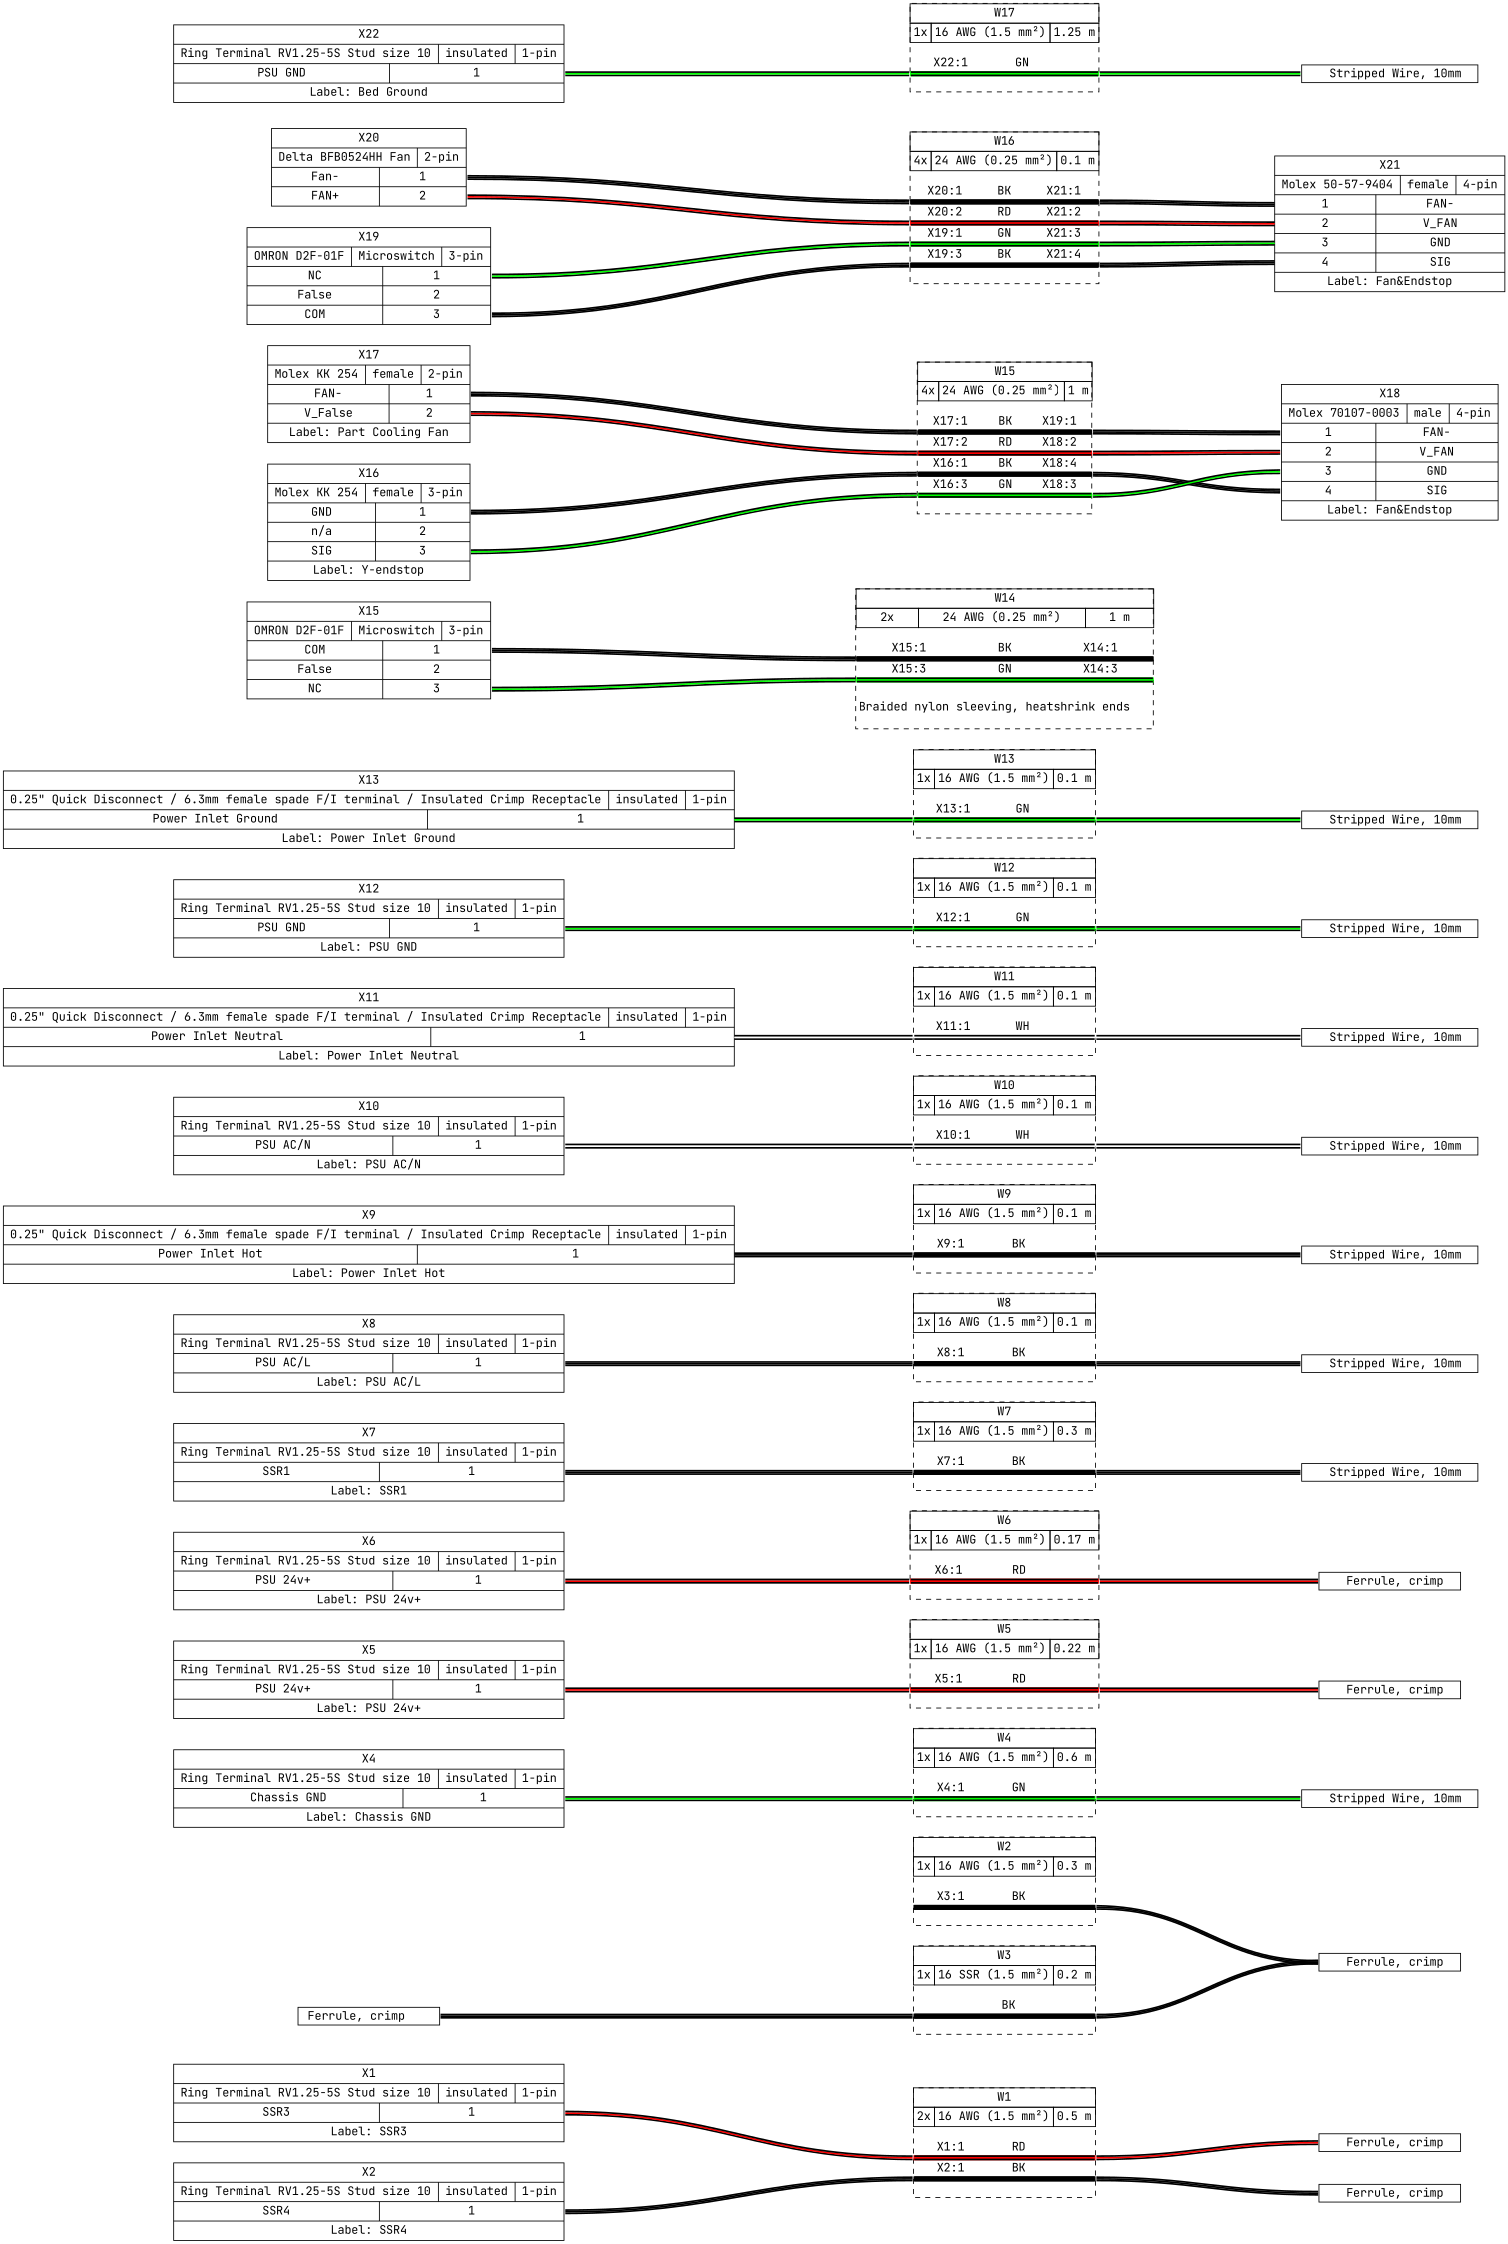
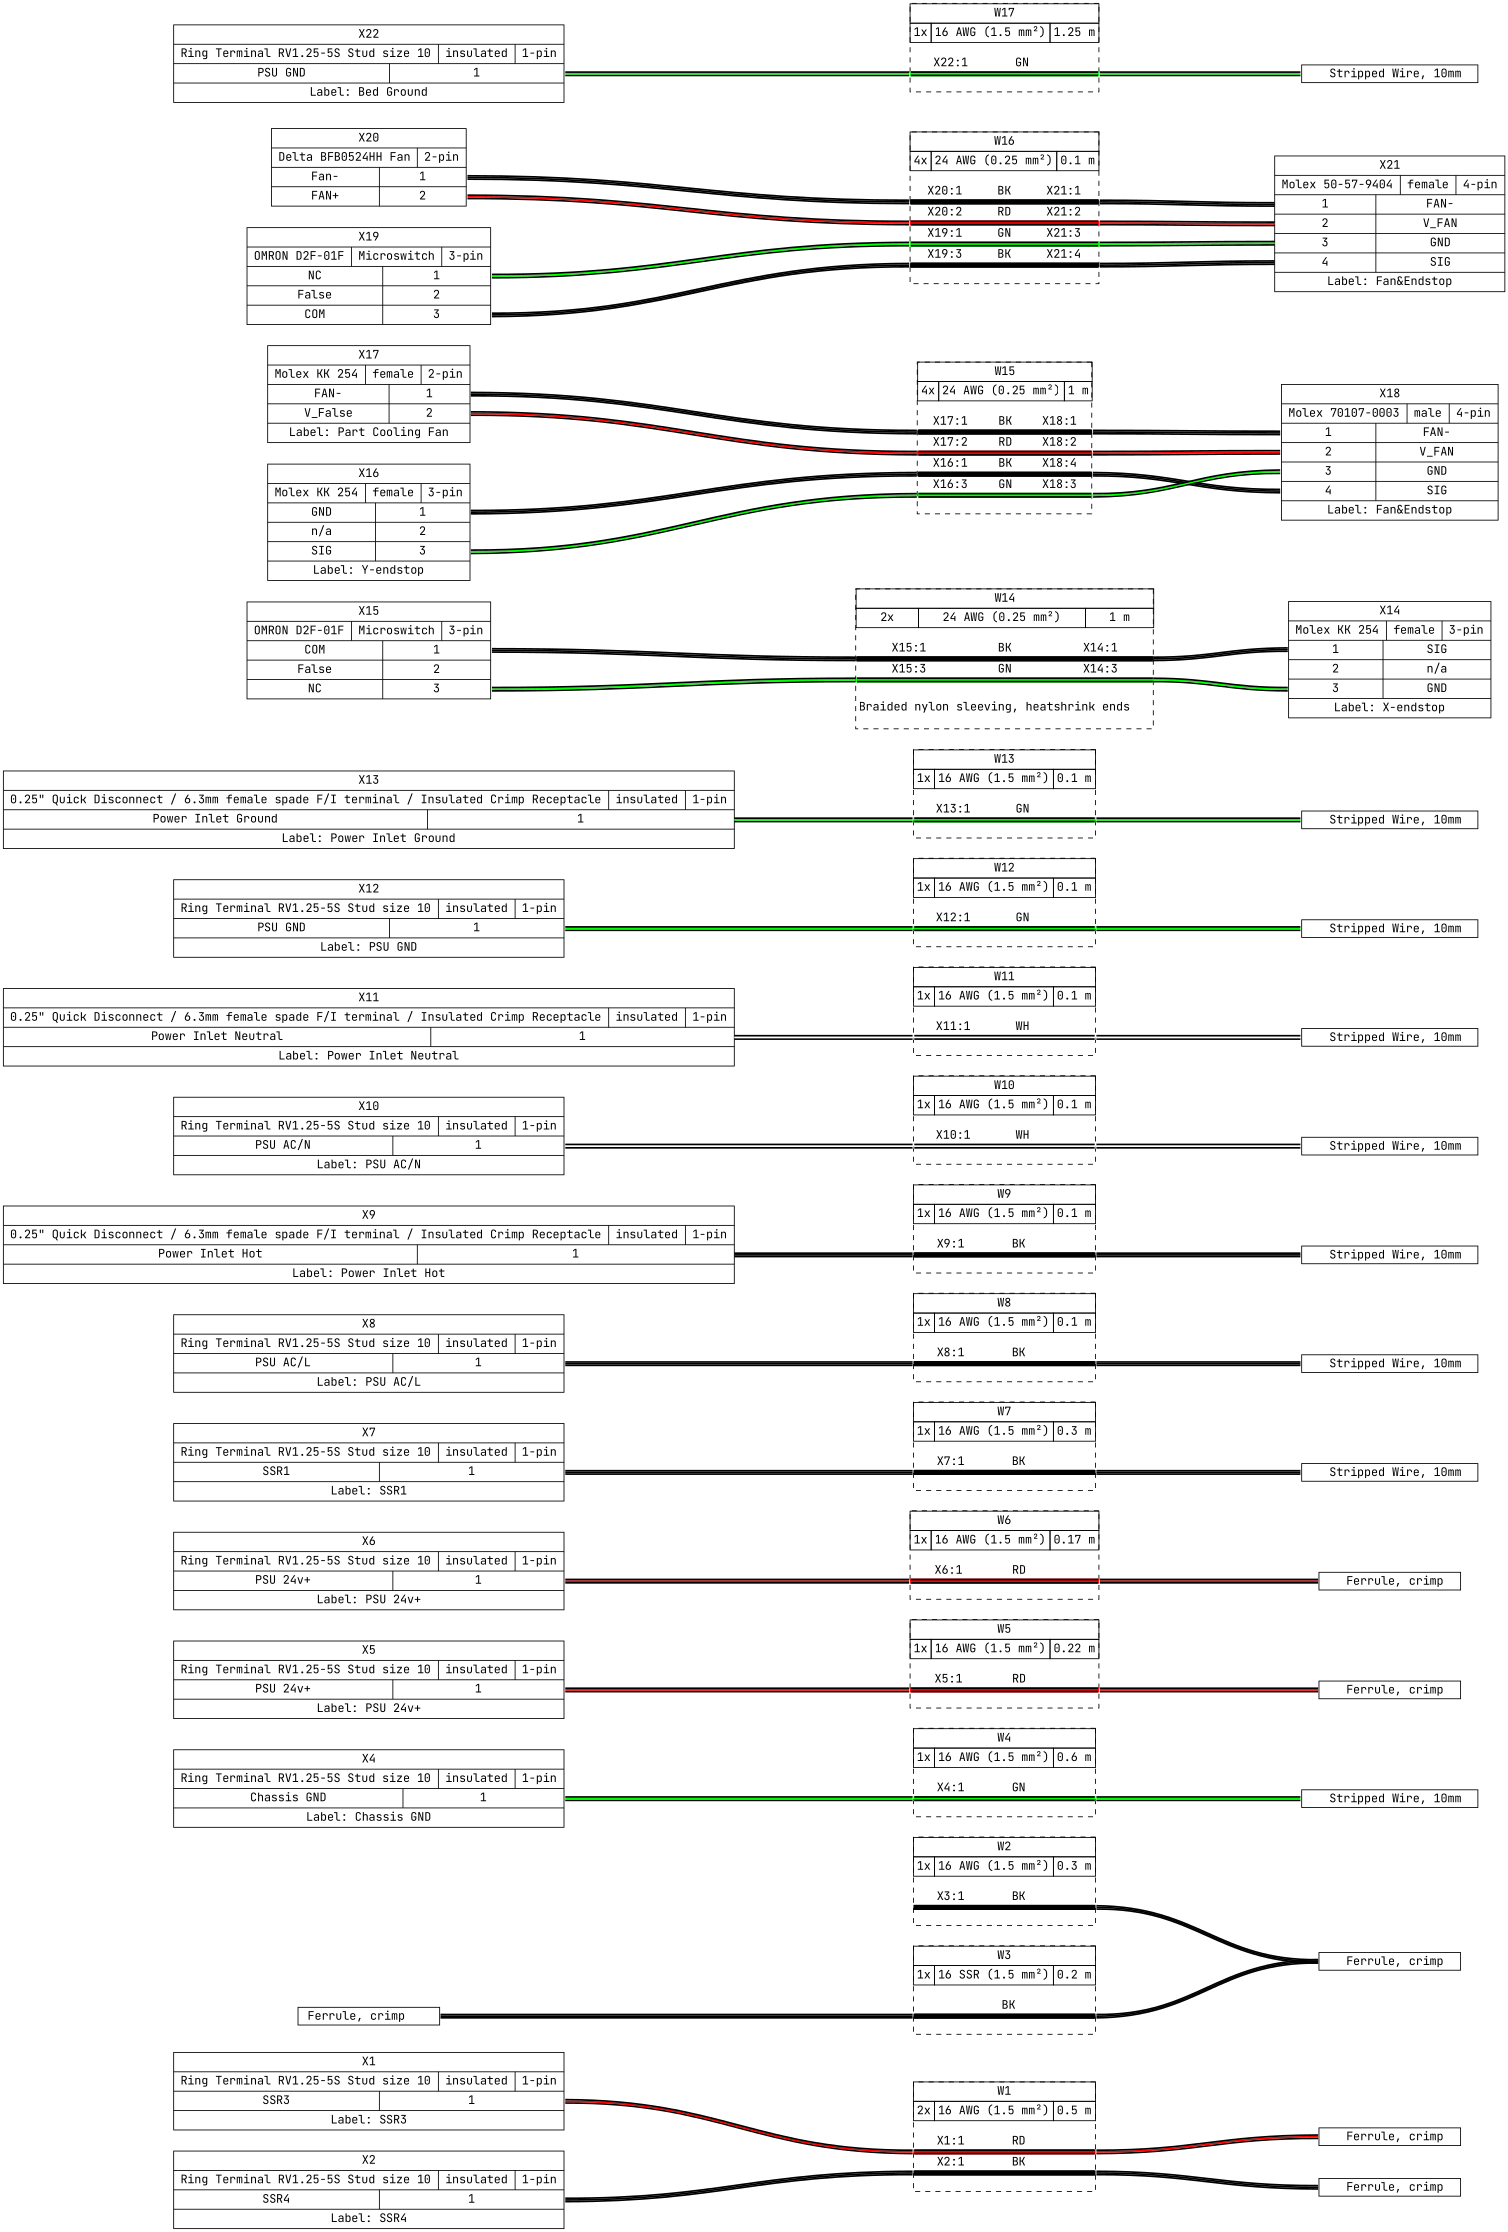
node "W15": text "X19:1" -> "X18:1"
node "X14": added
